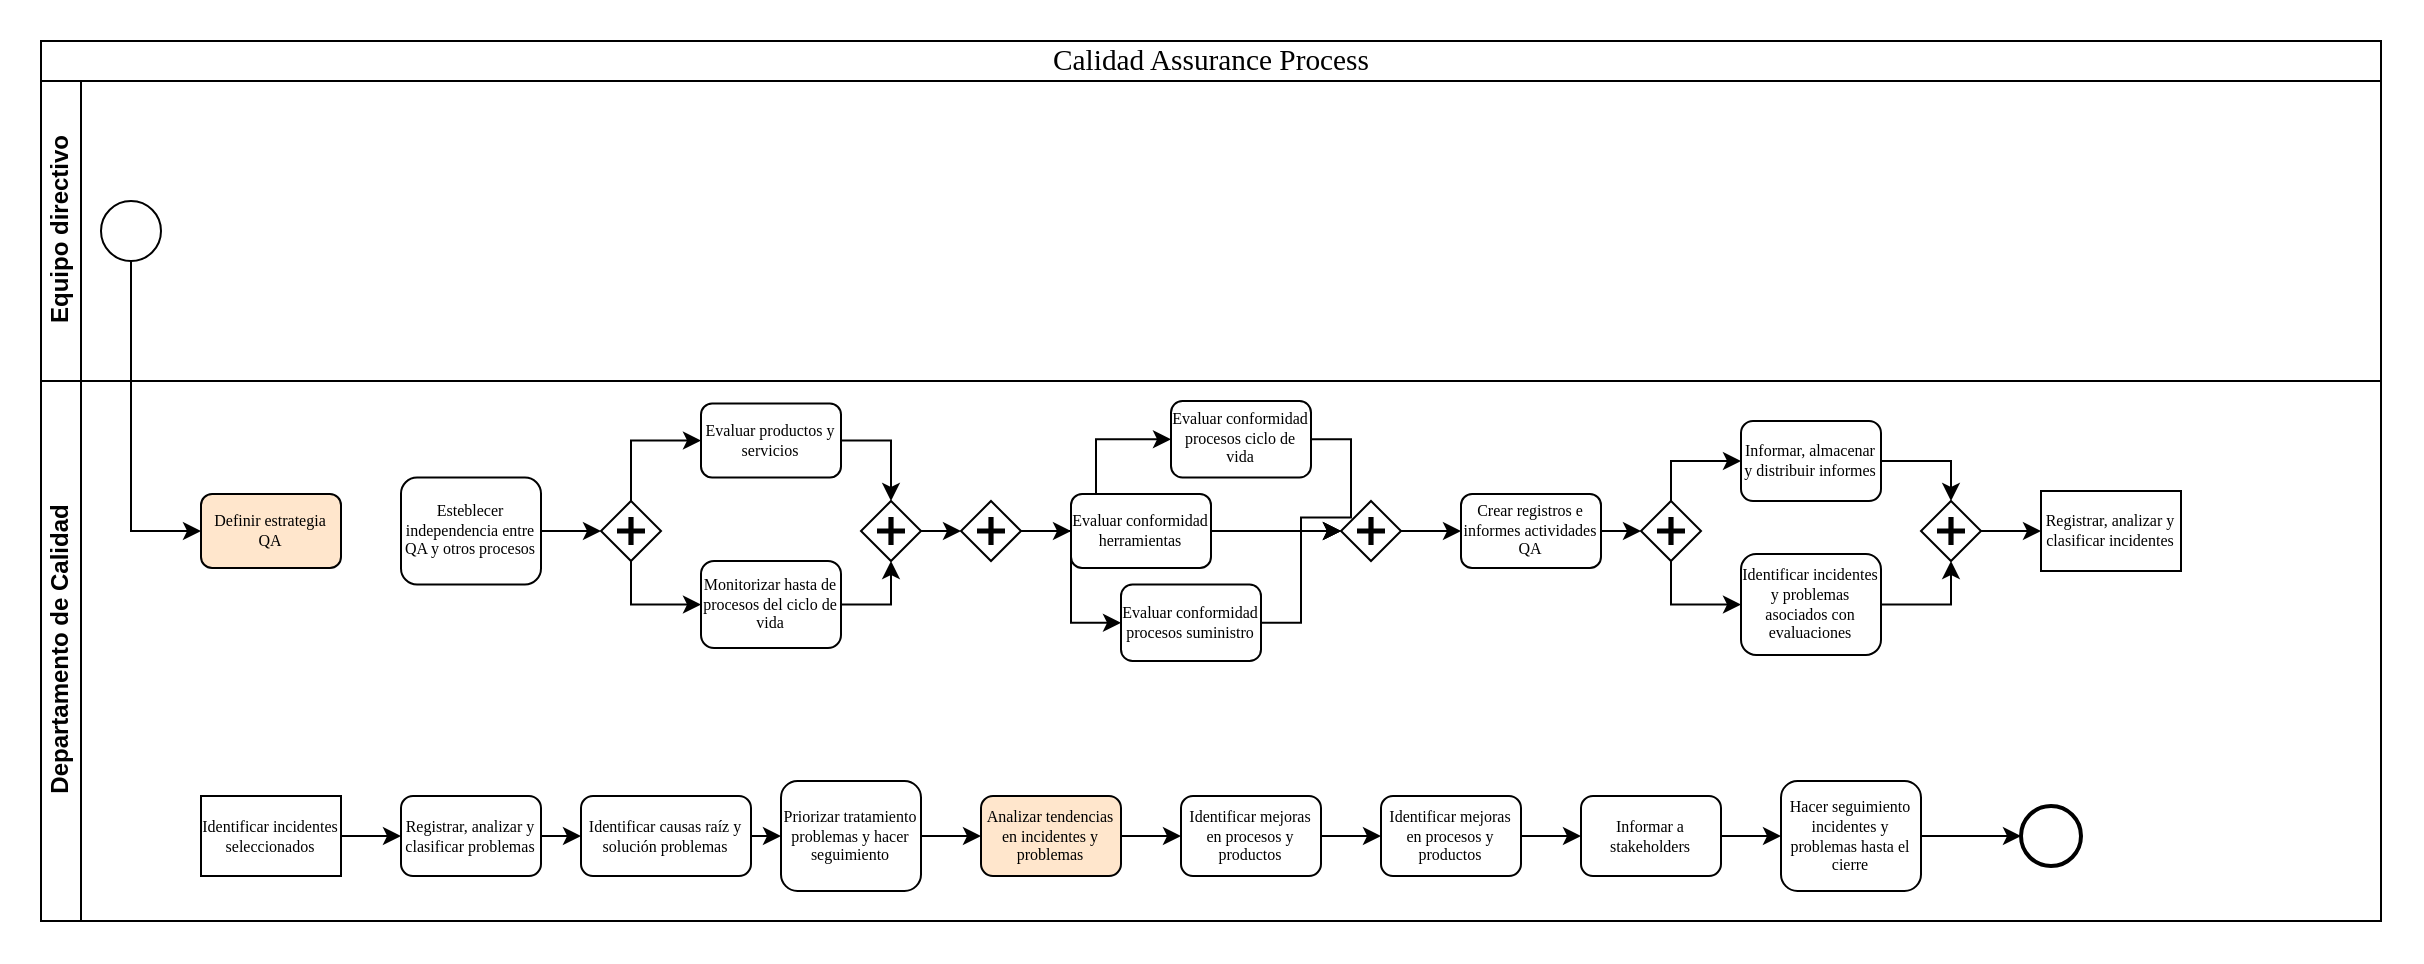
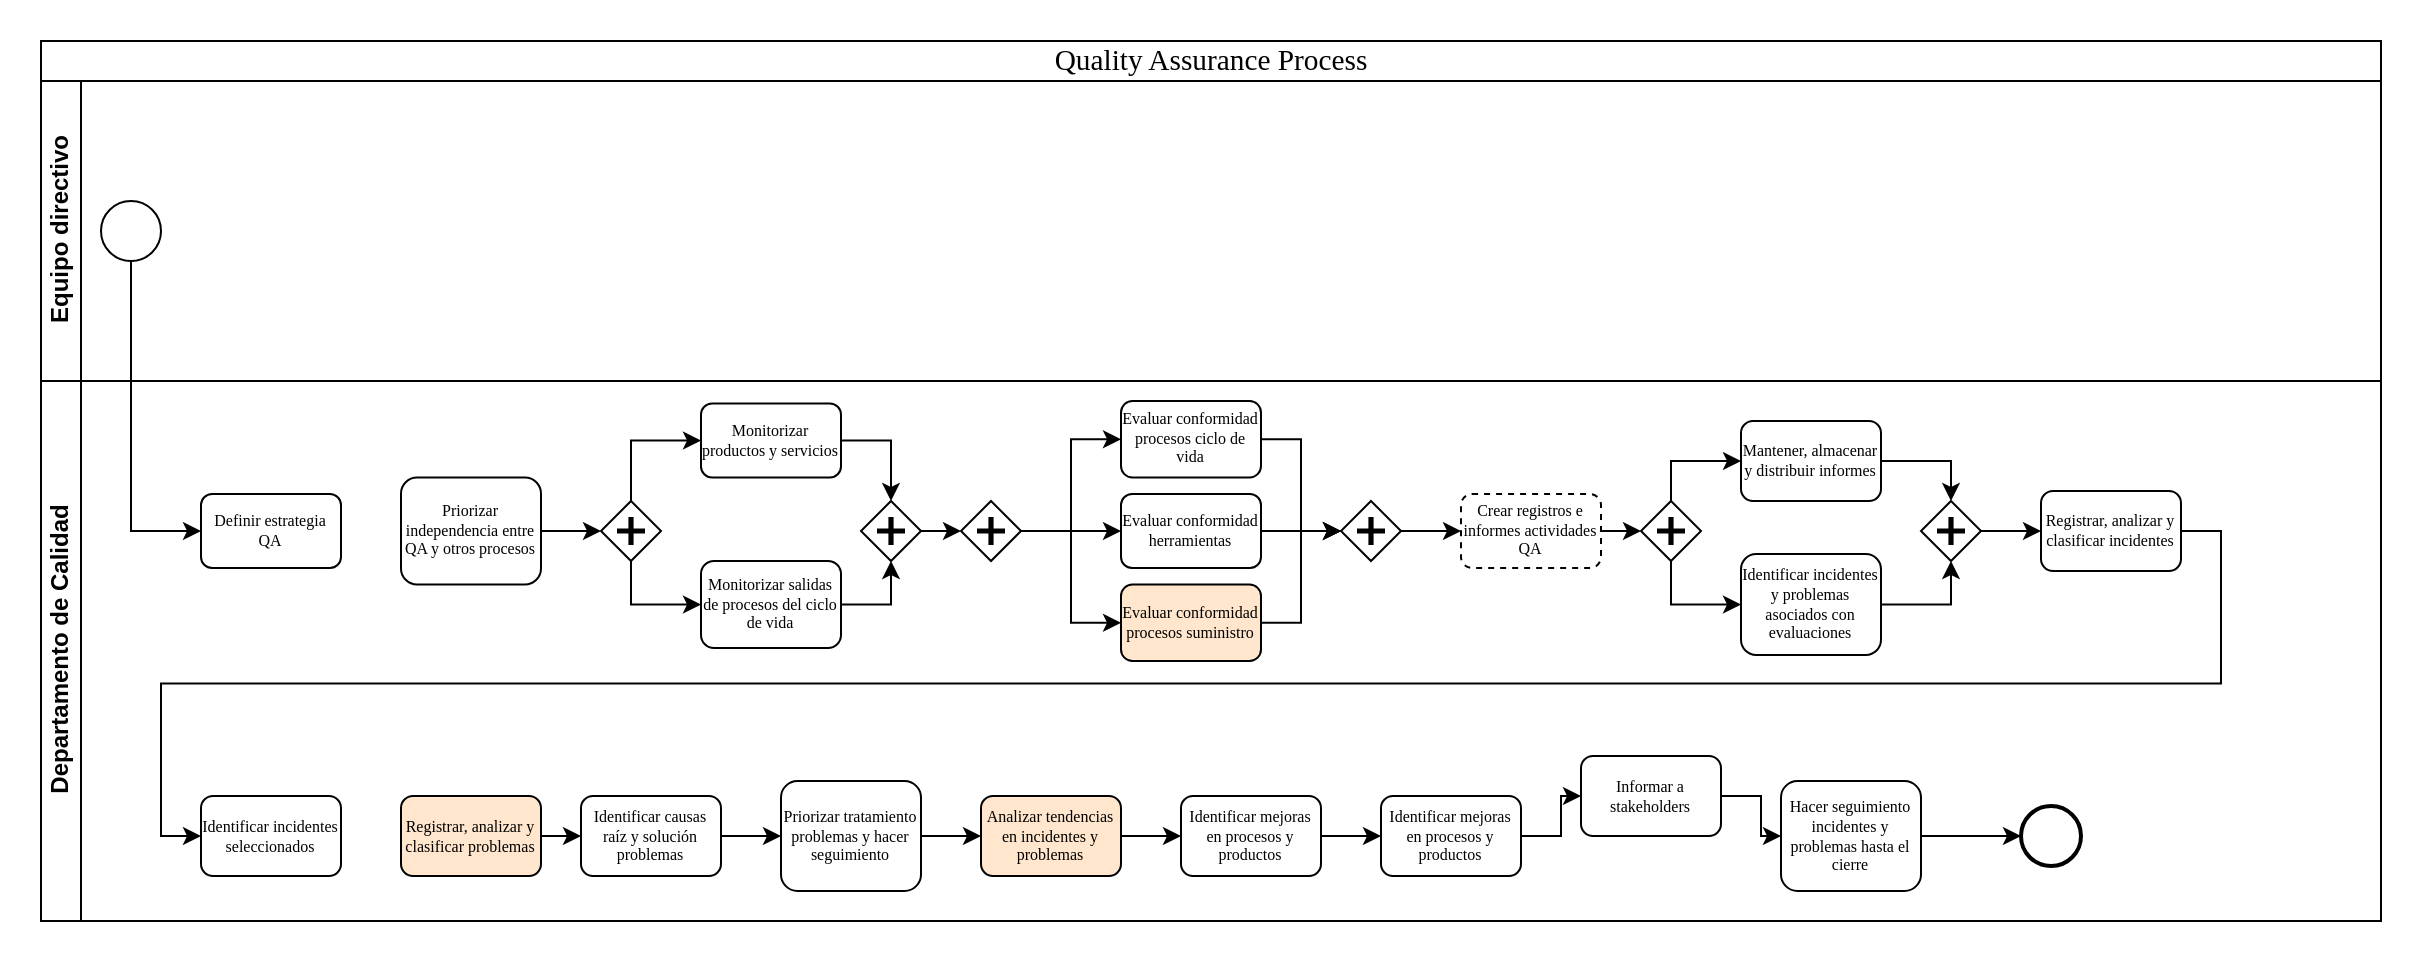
node "Calidad Assurance Process": label "Calidad Assurance Process" -> "Quality Assurance Process"
node "Evaluar conformidad procesos ciclo de vida": moved (1241, 439) -> (1191, 439)
node "Evaluar productos y servicios": label "Evaluar productos y servicios" -> "Monitorizar productos y servicios"
node "Informar, almacenar y distribuir informes": label "Informar, almacenar y distribuir informes" -> "Mantener, almacenar y distribuir informes"
node "Definir estrategia QA": fillcolor #ffe6cc -> #ffffff
node "Esteblecer independencia entre QA y otros procesos": label "Esteblecer independencia entre QA y otros procesos" -> "Priorizar independencia entre QA y otros procesos"
node "Evaluar conformidad herramientas": moved (1141, 531) -> (1191, 531)
node "Crear registros e informes actividades QA": style solid -> dashed
node "Registrar, analizar y clasificar incidentes": shape rectangle -> rounded rectangle
node "Monitorizar hasta de procesos del ciclo de vida": label "Monitorizar hasta de procesos del ciclo de vida" -> "Monitorizar salidas de procesos del ciclo de vida"
node "Evaluar conformidad procesos suministro": fillcolor #ffffff -> #ffe6cc
edge "Registrar, analizar y clasificar incidentes" -> "Identificar incidentes seleccionados": added
node "Identificar incidentes seleccionados": shape rectangle -> rounded rectangle
edge "Identificar incidentes seleccionados" -> "Registrar, analizar y clasificar problemas": removed
node "Registrar, analizar y clasificar problemas": fillcolor #ffffff -> #ffe6cc
node "Identificar causas raíz y solución problemas": size 170x80 -> 140x80
node "Informar a stakeholders": moved (1651, 836) -> (1651, 796)
